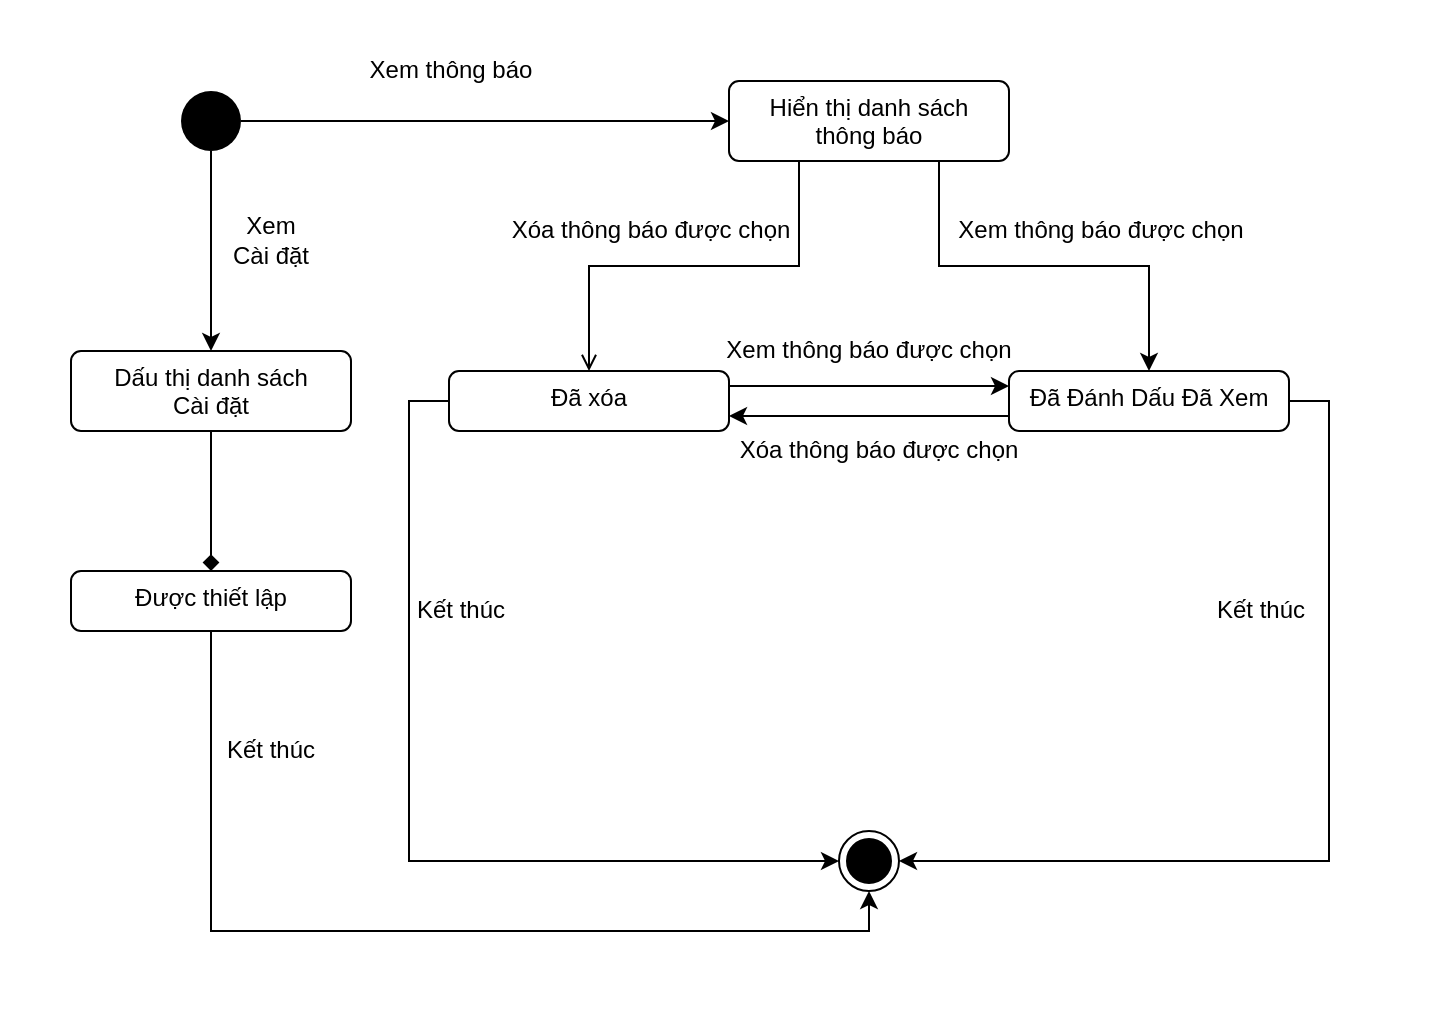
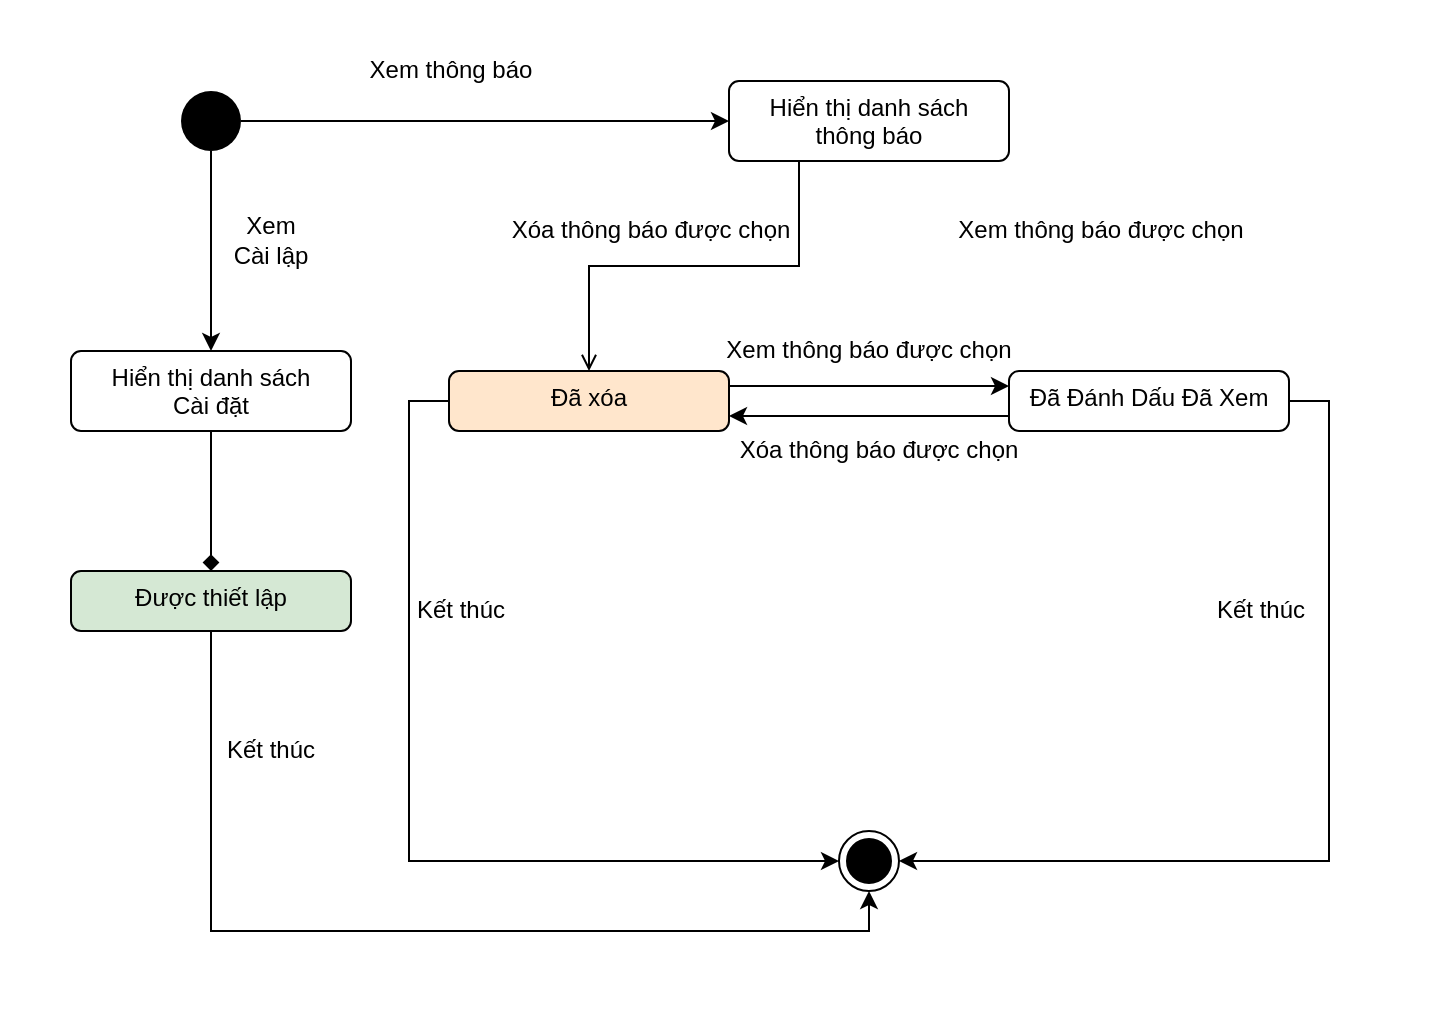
node "Xem Cài đặt": label "Xem Cài đặt" -> "Xem Cài lập"
edge "Hiển thị danh sách thông báo" -> "Đã Đánh Dấu Đã Xem": removed
node "Dấu thị danh sách Cài đặt": label "Dấu thị danh sách Cài đặt" -> "Hiển thị danh sách Cài đặt"
node "Đã xóa": fillcolor #ffffff -> #ffe6cc
node "Được thiết lập": fillcolor #ffffff -> #d5e8d4
